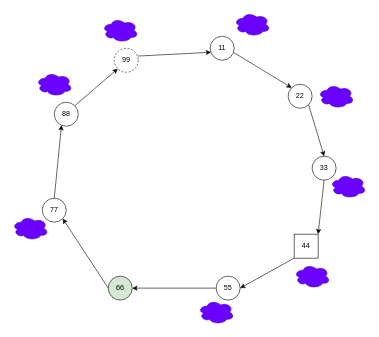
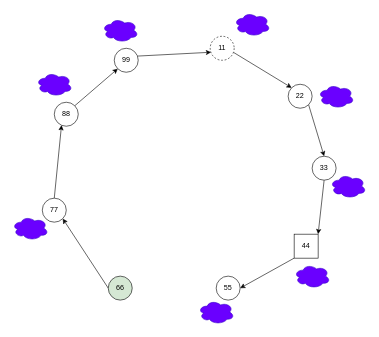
node "11": style solid -> dashed
node "99": style dashed -> solid
edge "55" -> "66": removed
